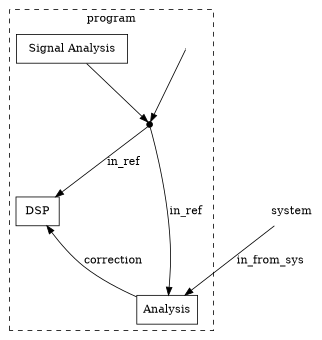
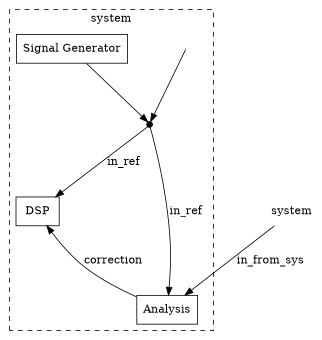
cluster "program": label "program" -> "system"
node "Signal Analysis": label "Signal Analysis" -> "Signal Generator"
